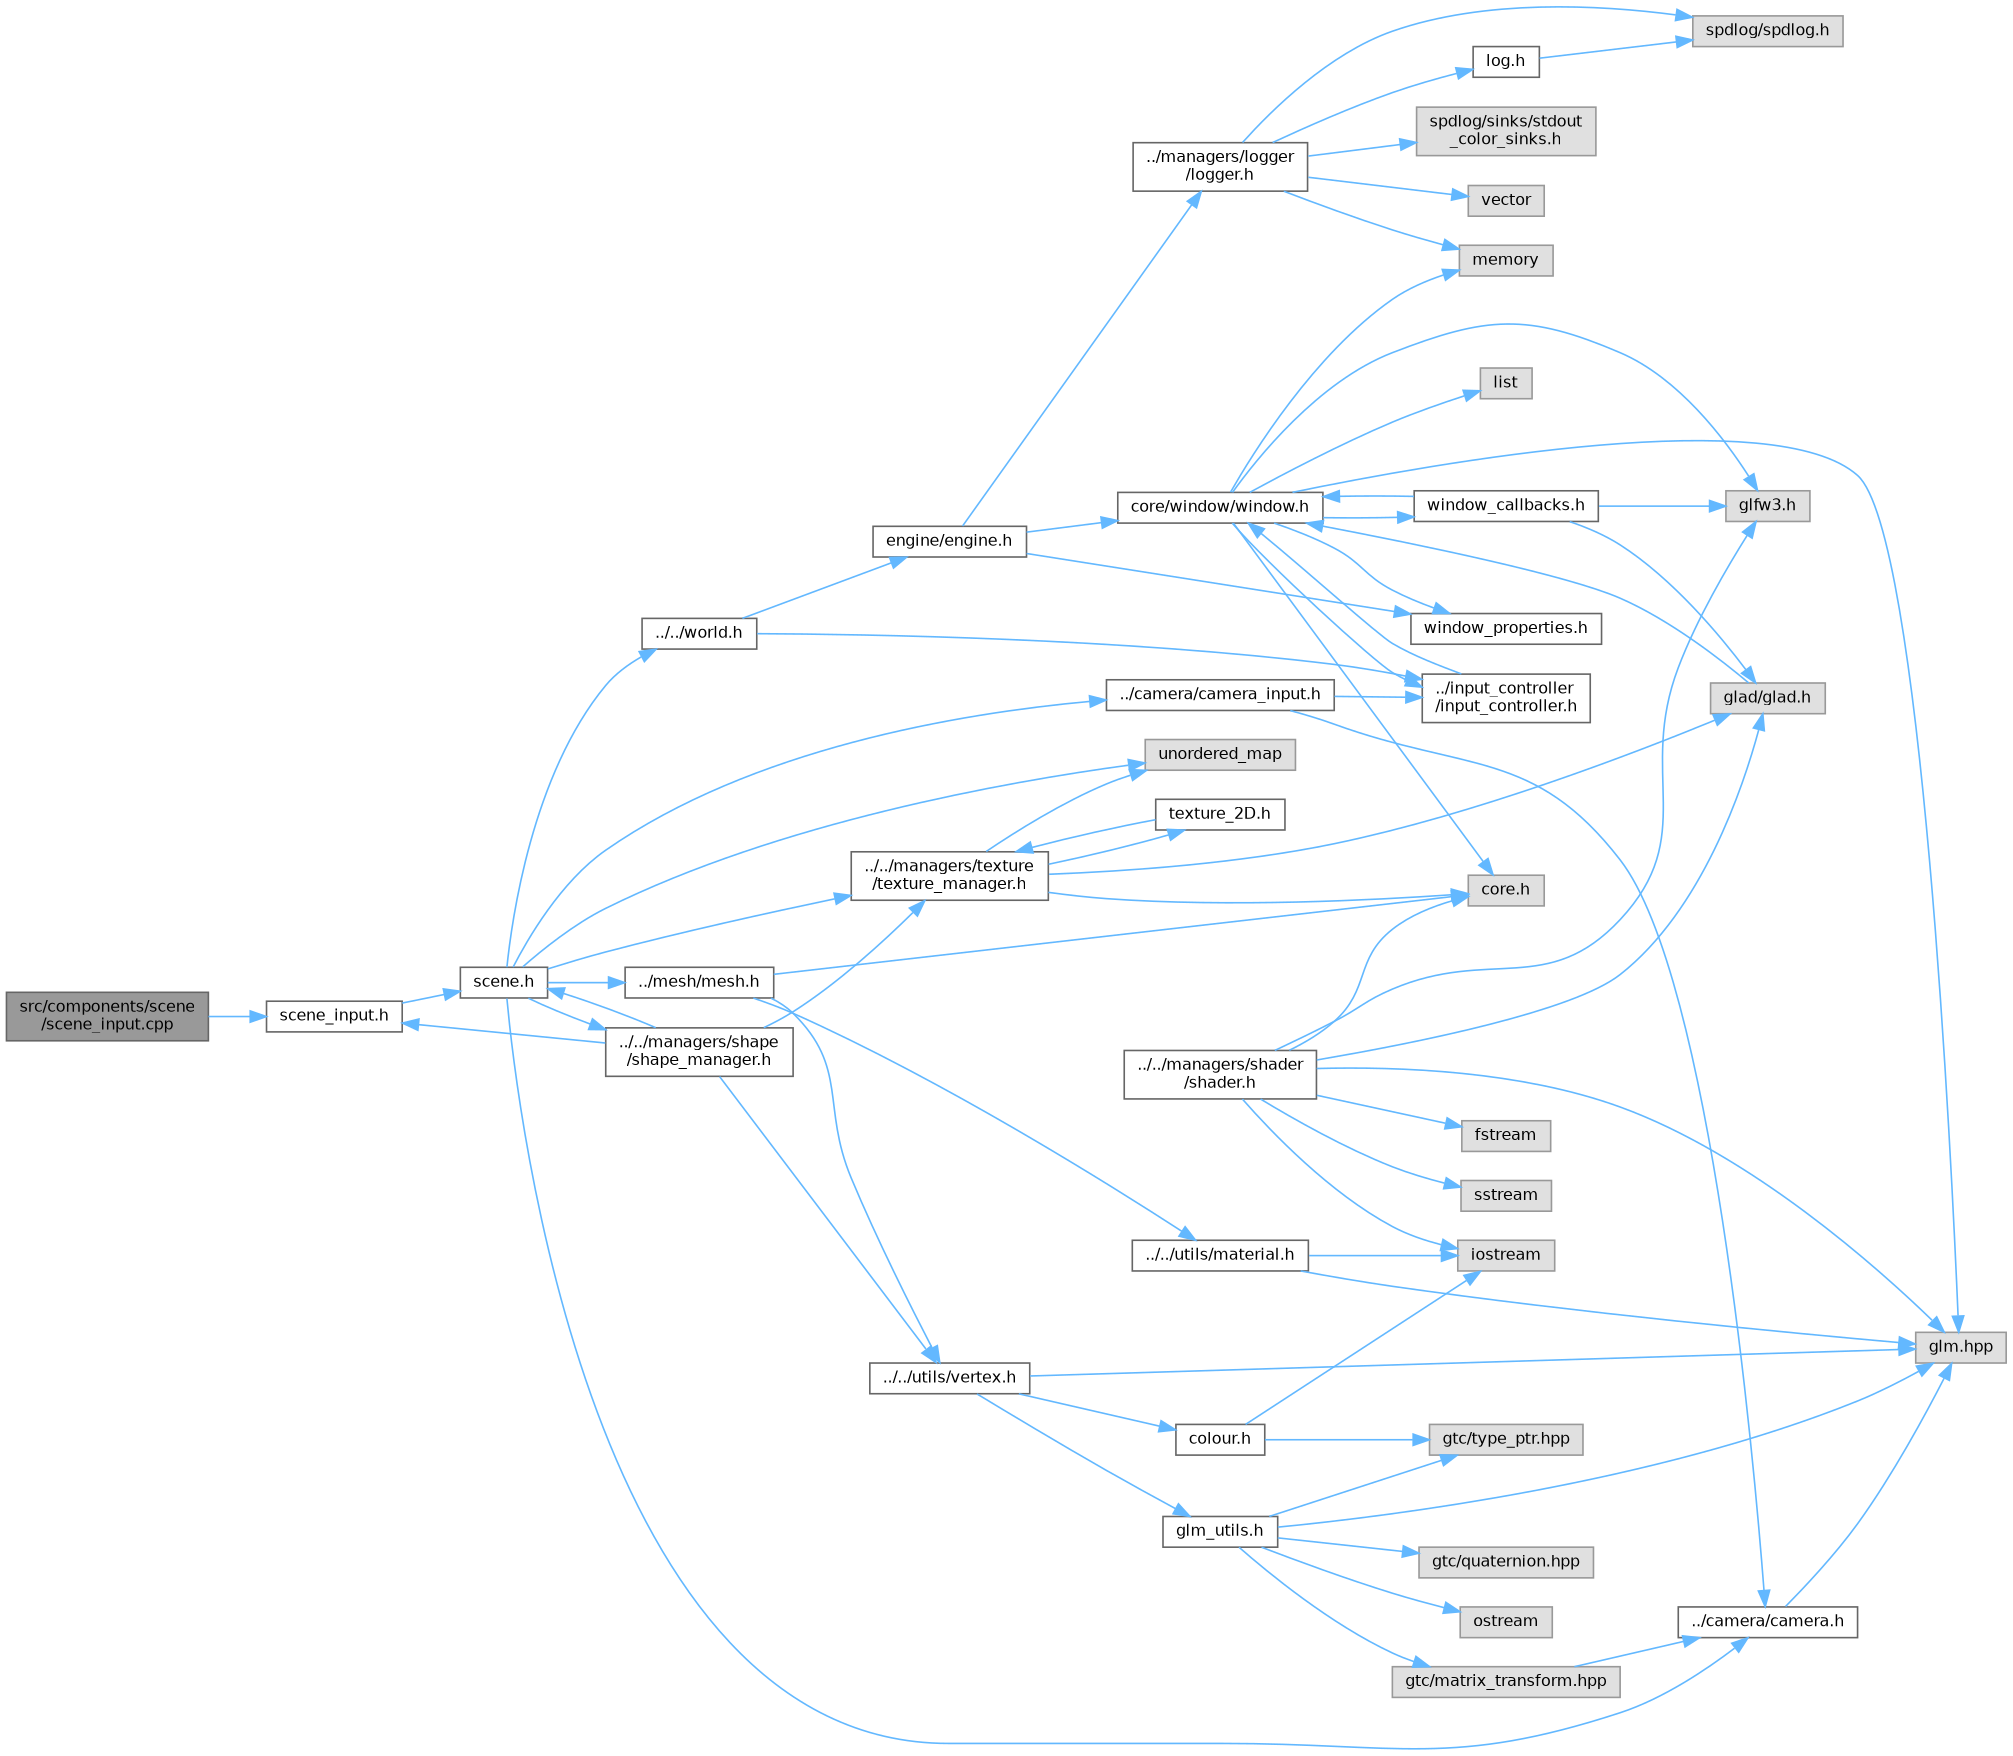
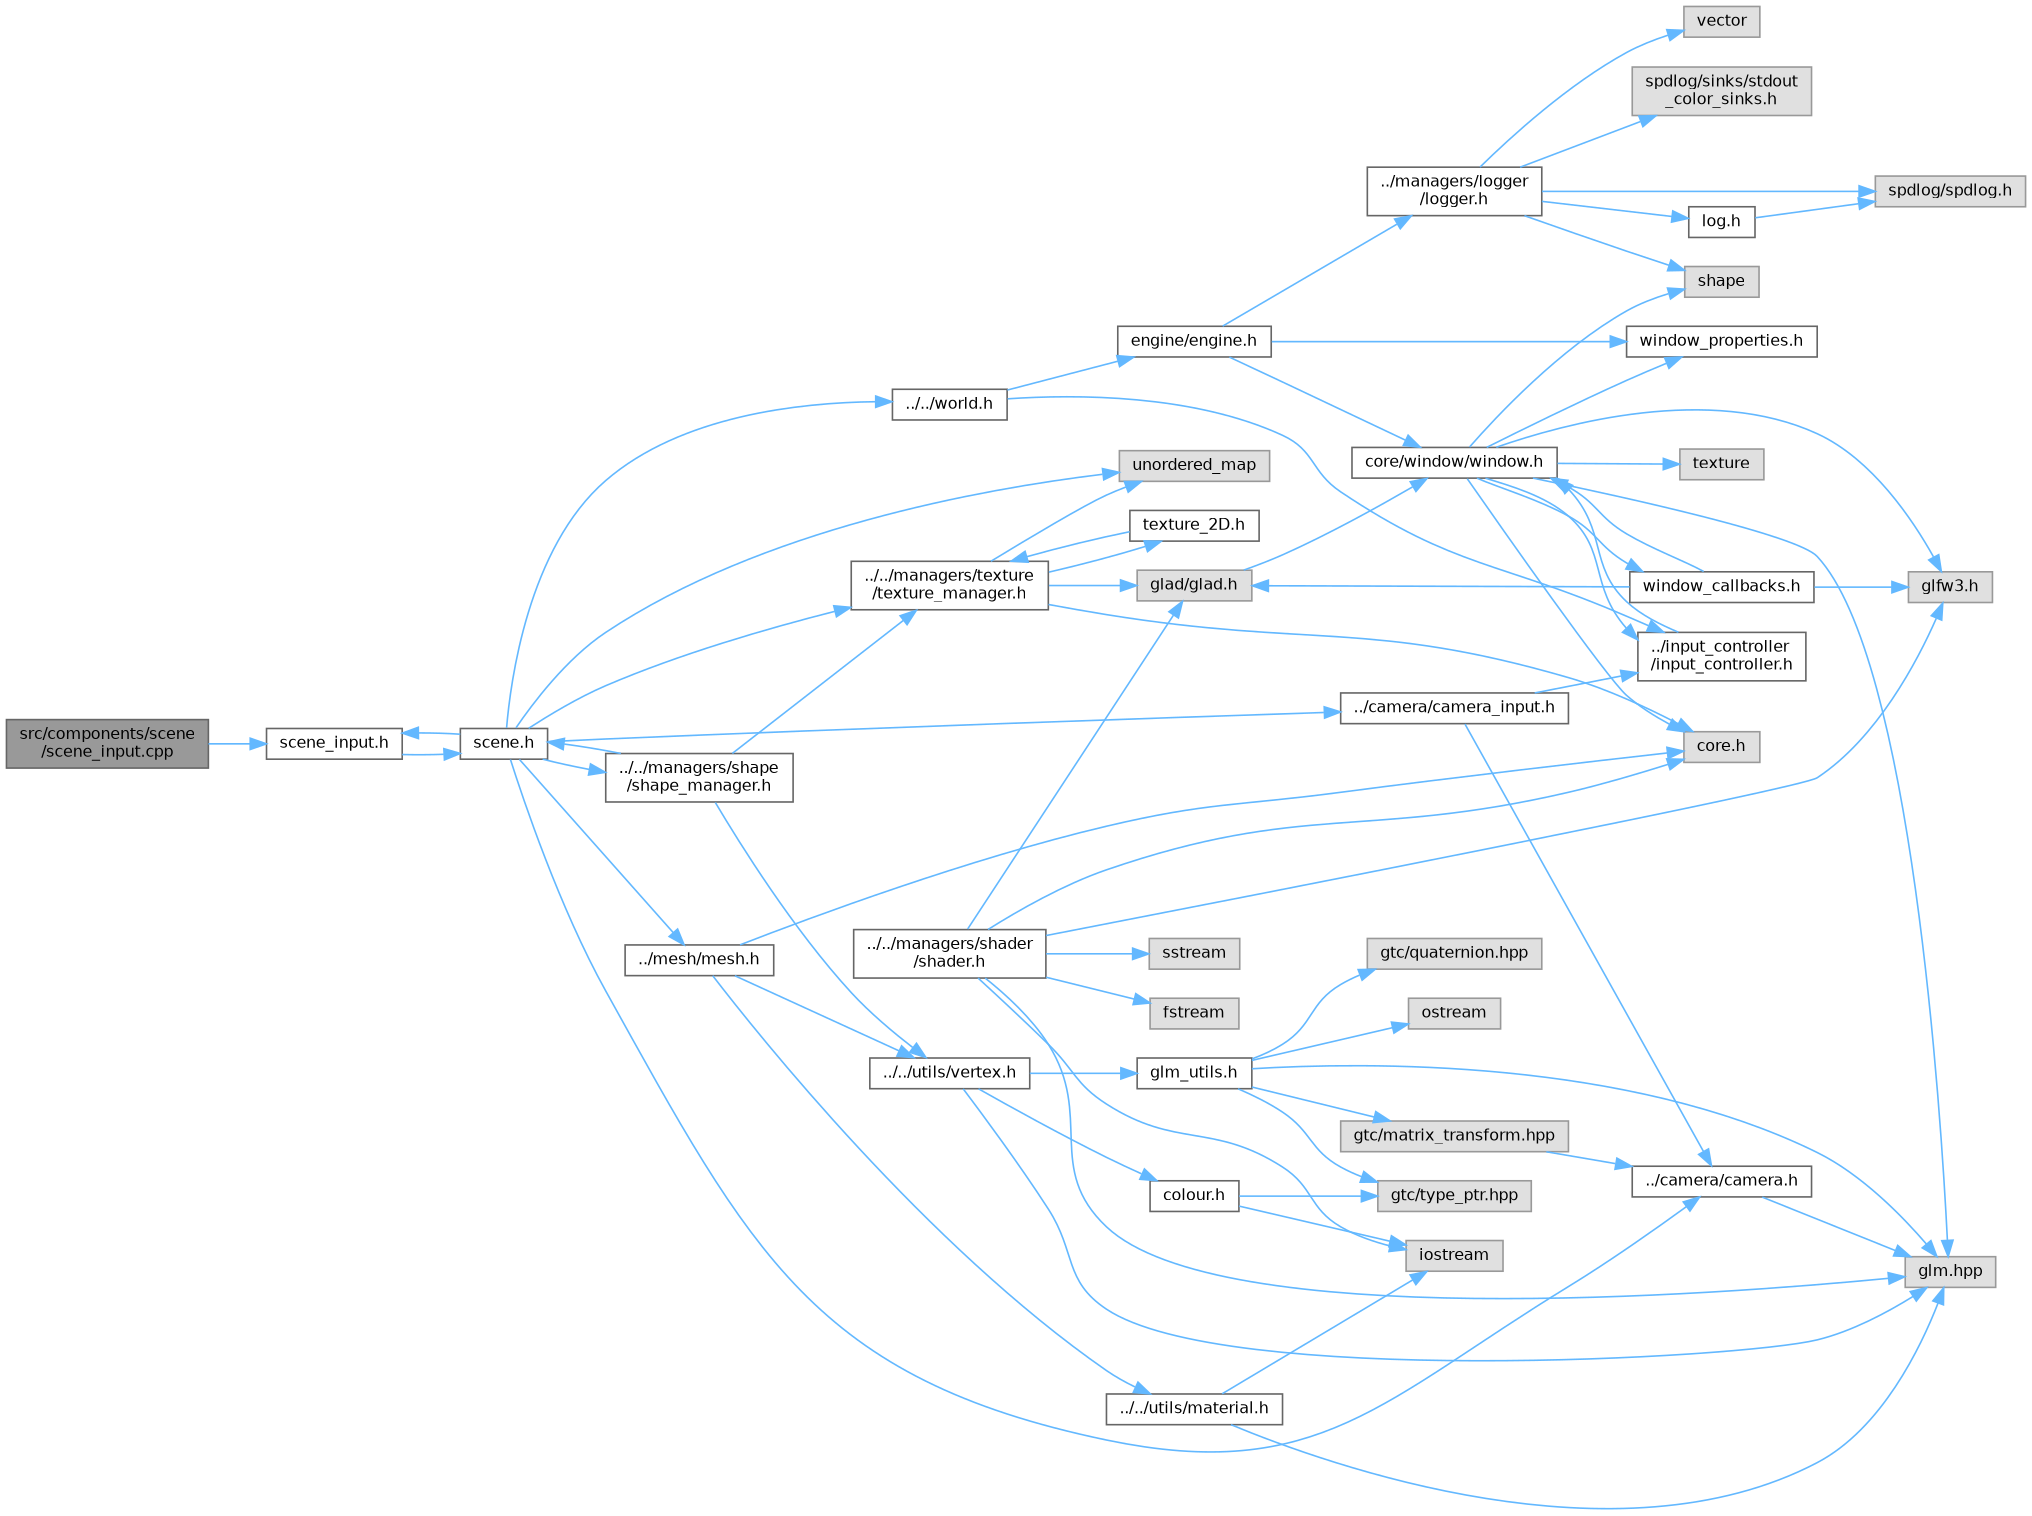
node "memory": label "memory" -> "shape"
node "list": label "list" -> "texture"
edge "../../managers/shape /shape_manager.h" -> "scene_input.h": now "scene.h" -> "scene_input.h"
